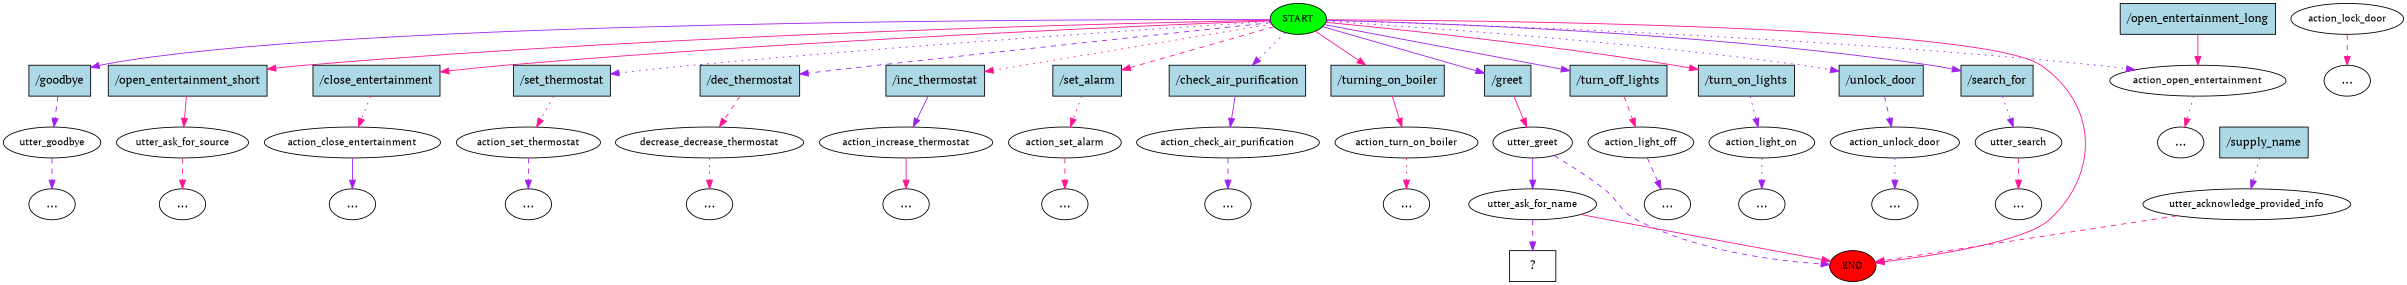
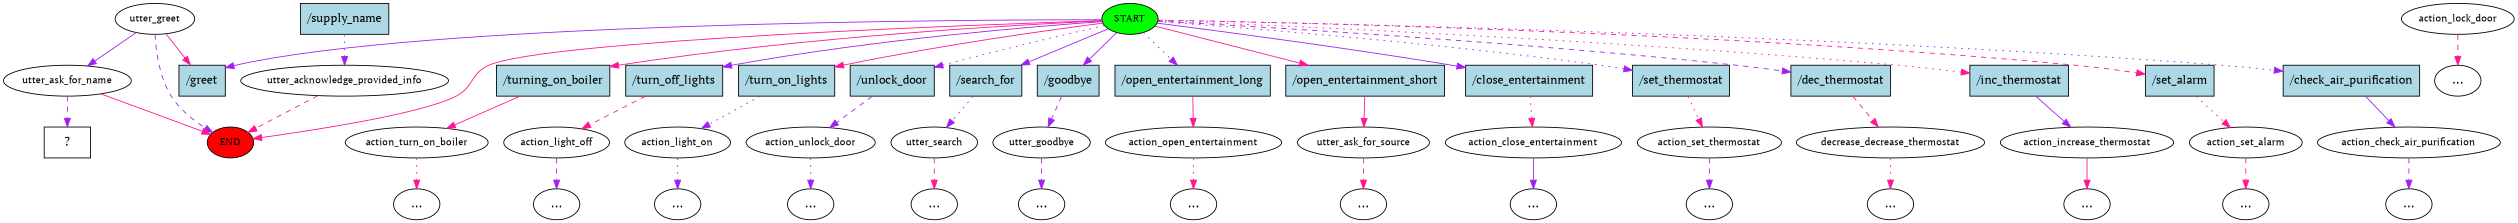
edge "START" -> "action_open_entertainment": now "START" -> "/open_entertainment_long"
edge "START" -> "/close_entertainment": color deeppink -> purple
edge "/greet" -> "utter_greet": reversed
